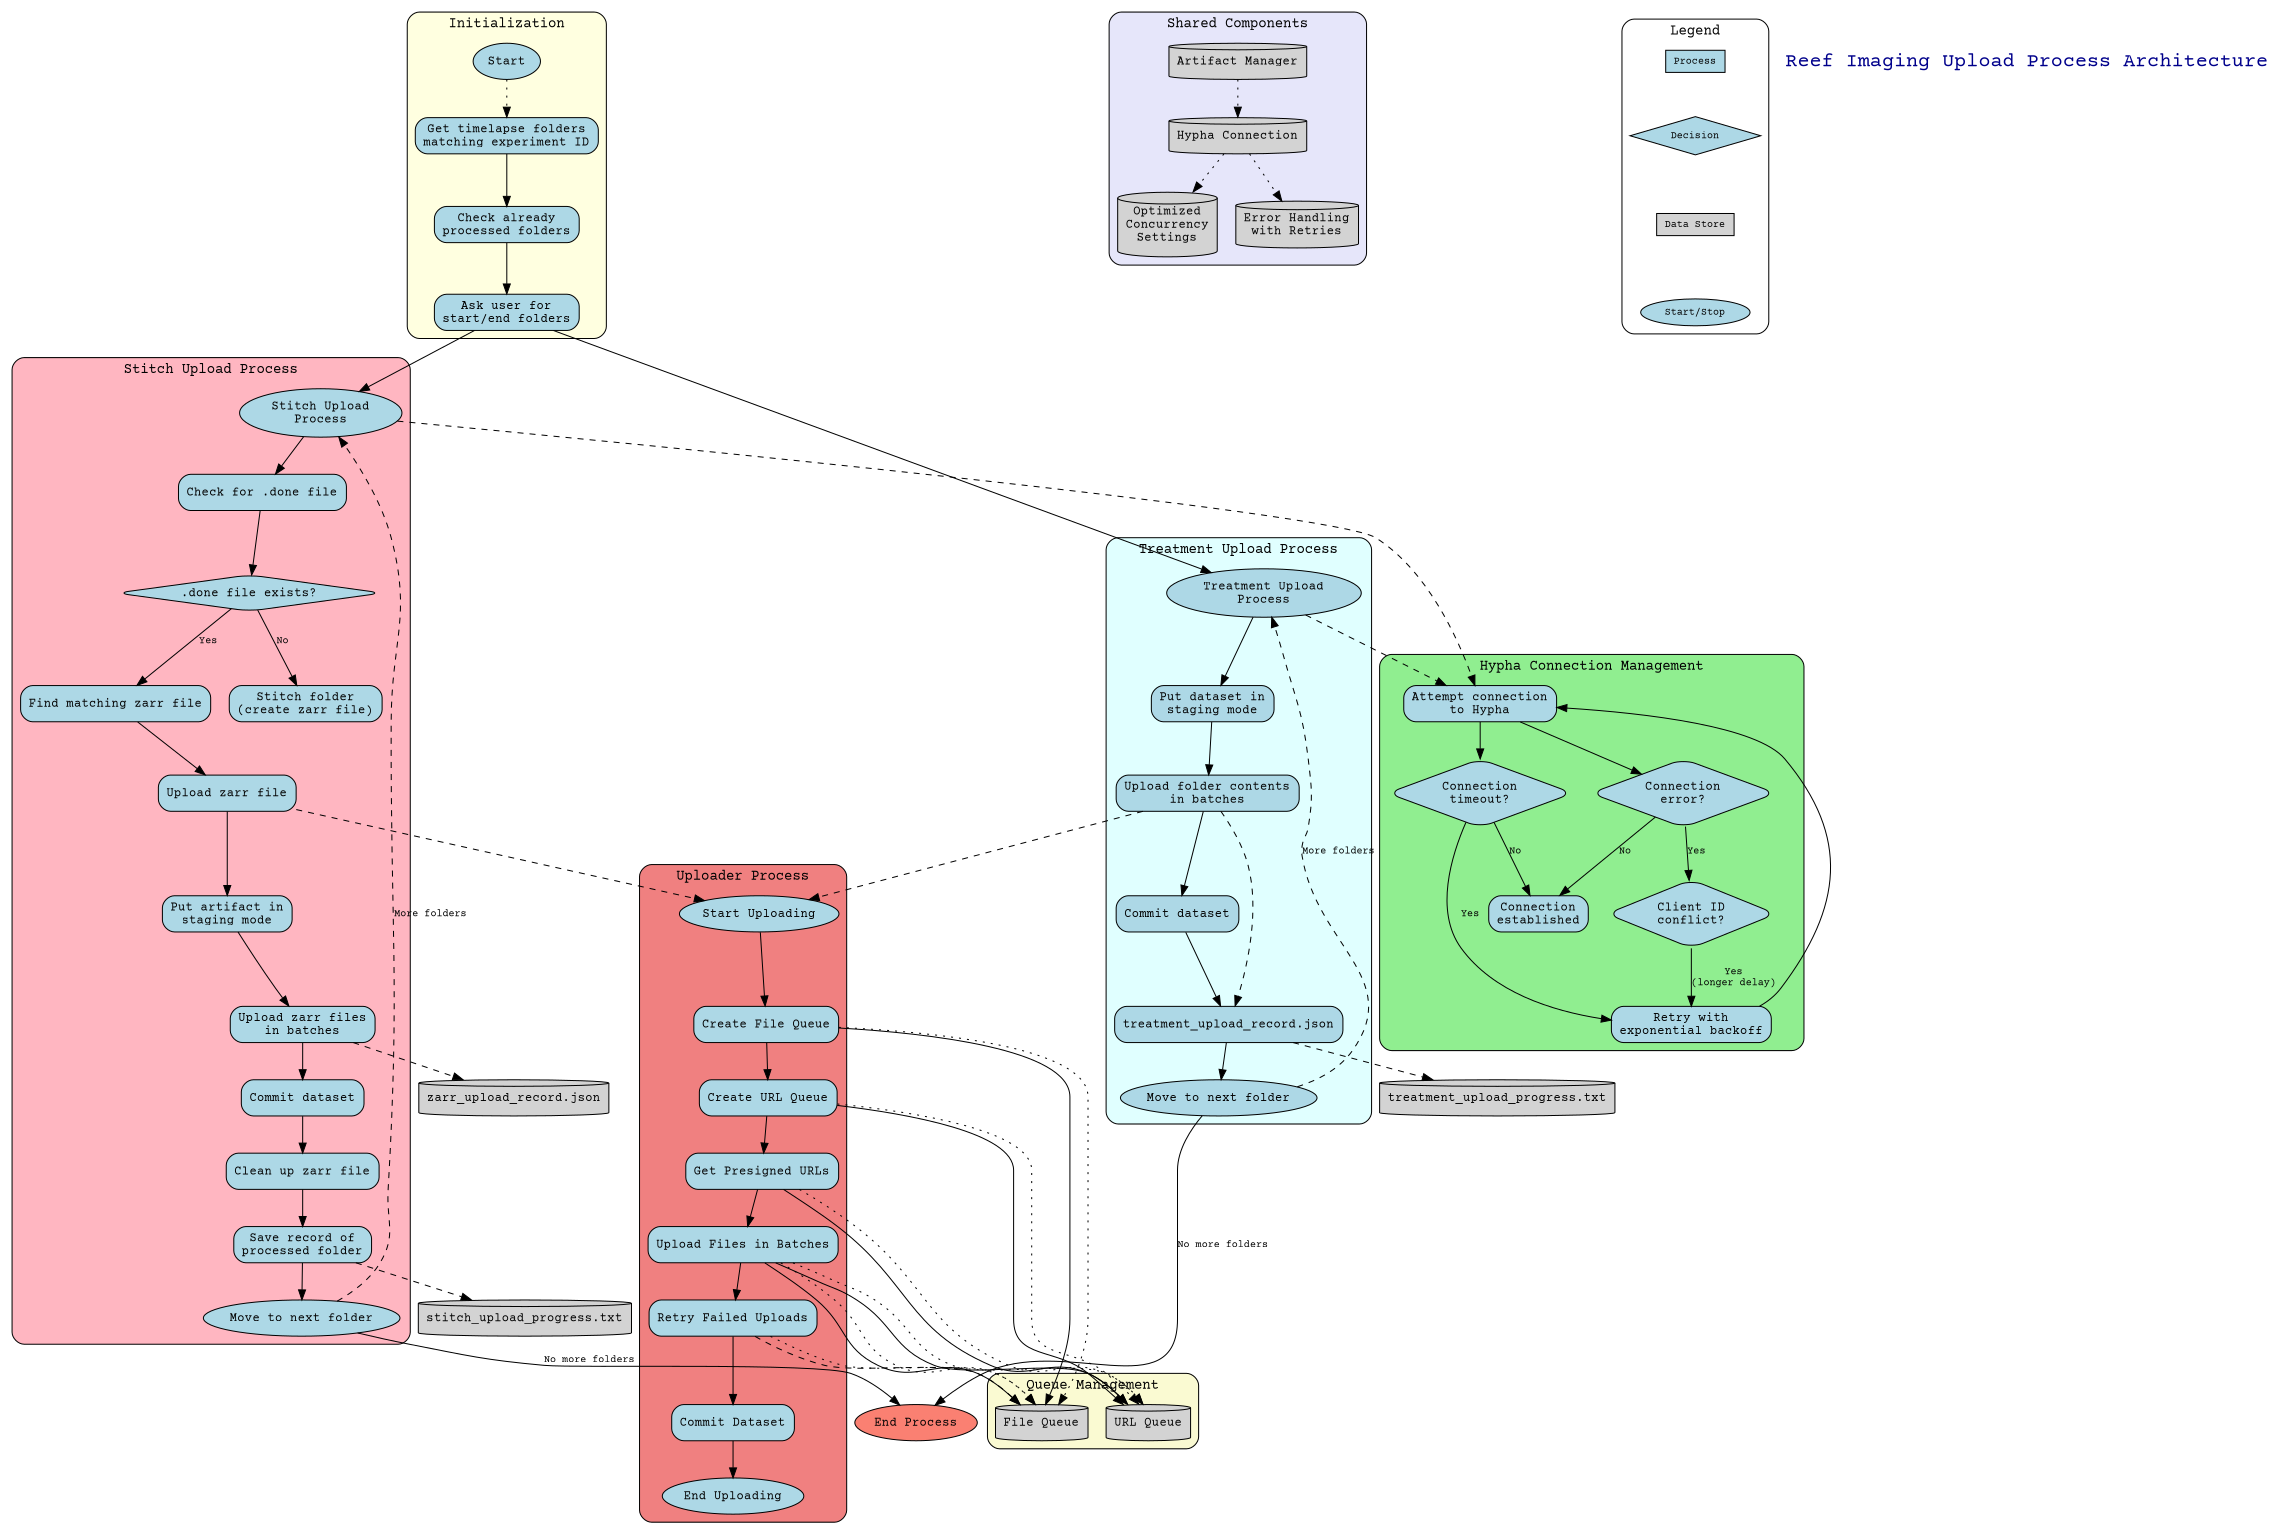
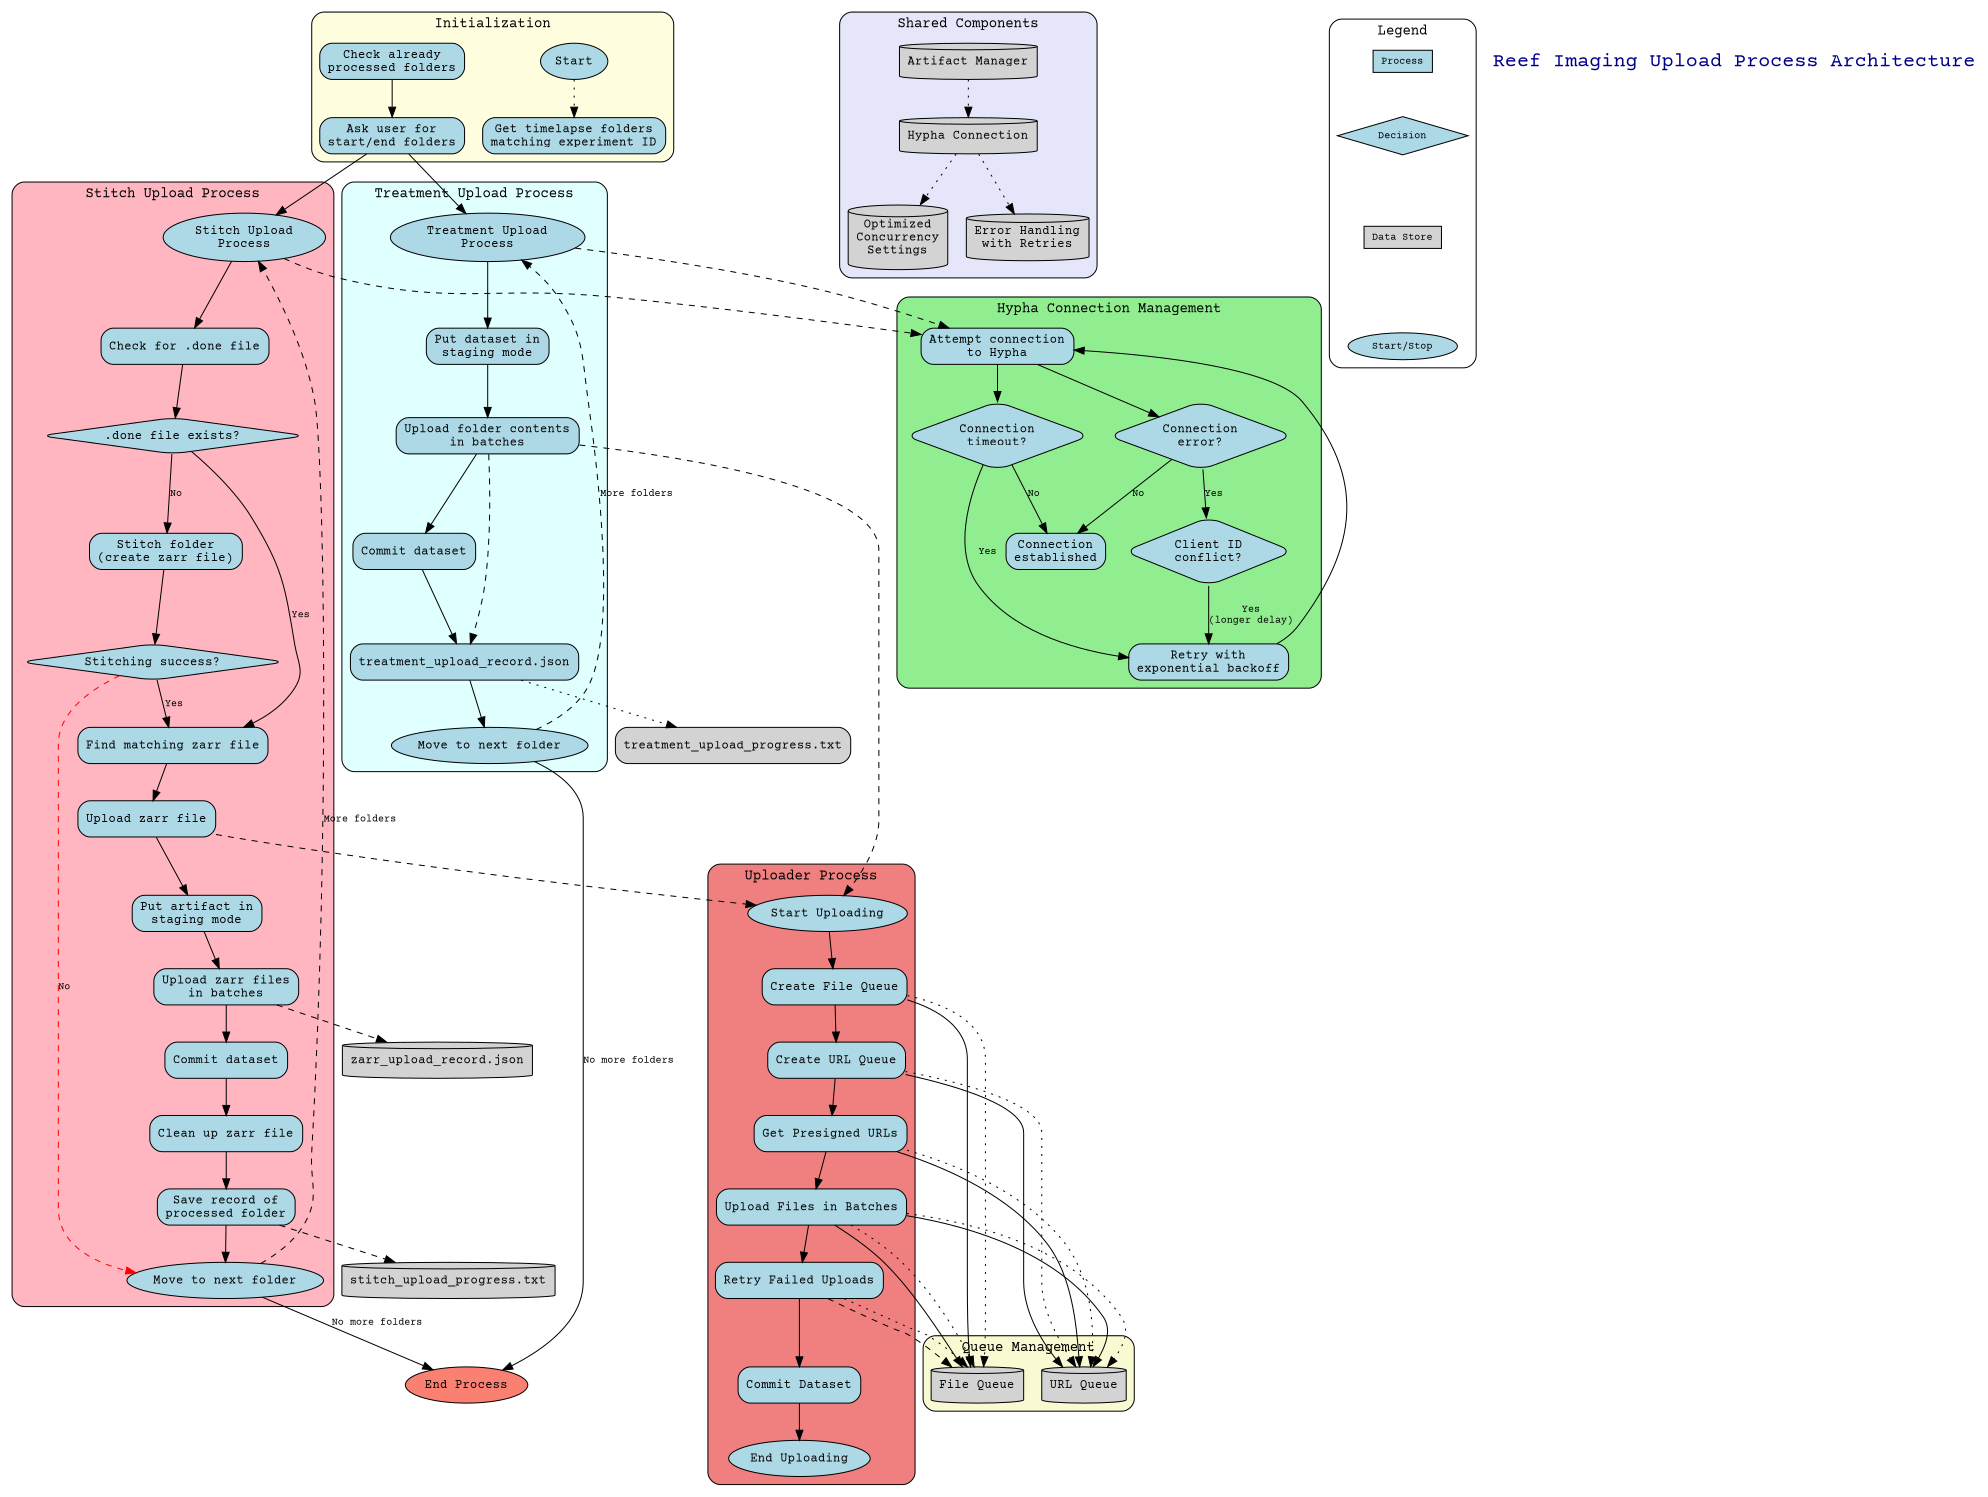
edge "Get timelapse folders matching experiment ID" -> "Check already processed folders": removed
node "Stitching success?": added
edge "treatment_upload_record.json" -> "treatment_upload_progress.txt": style dashed -> dotted
node "treatment_upload_progress.txt": shape cylinder -> box
